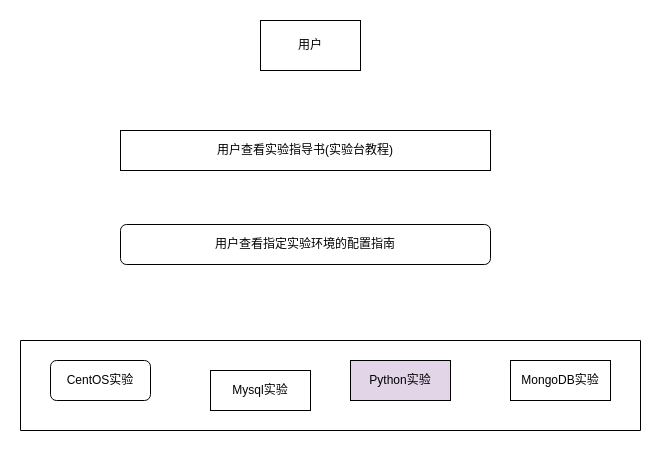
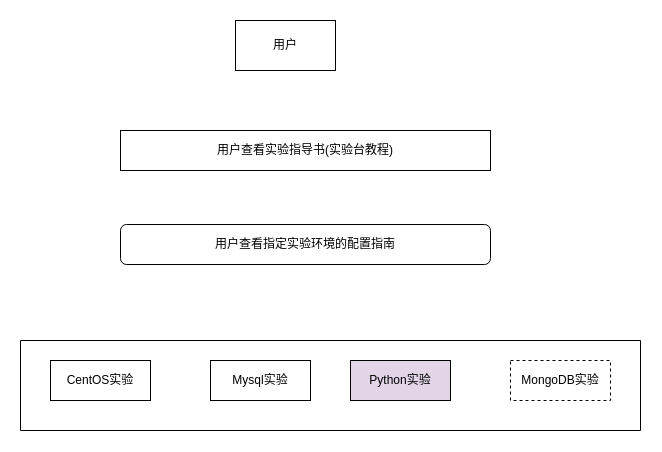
node "用户": moved (311, 46) -> (286, 46)
node "CentOS实验": shape rounded rectangle -> rectangle
node "MongoDB实验": style solid -> dashed
node "Mysql实验": moved (261, 391) -> (261, 381)
